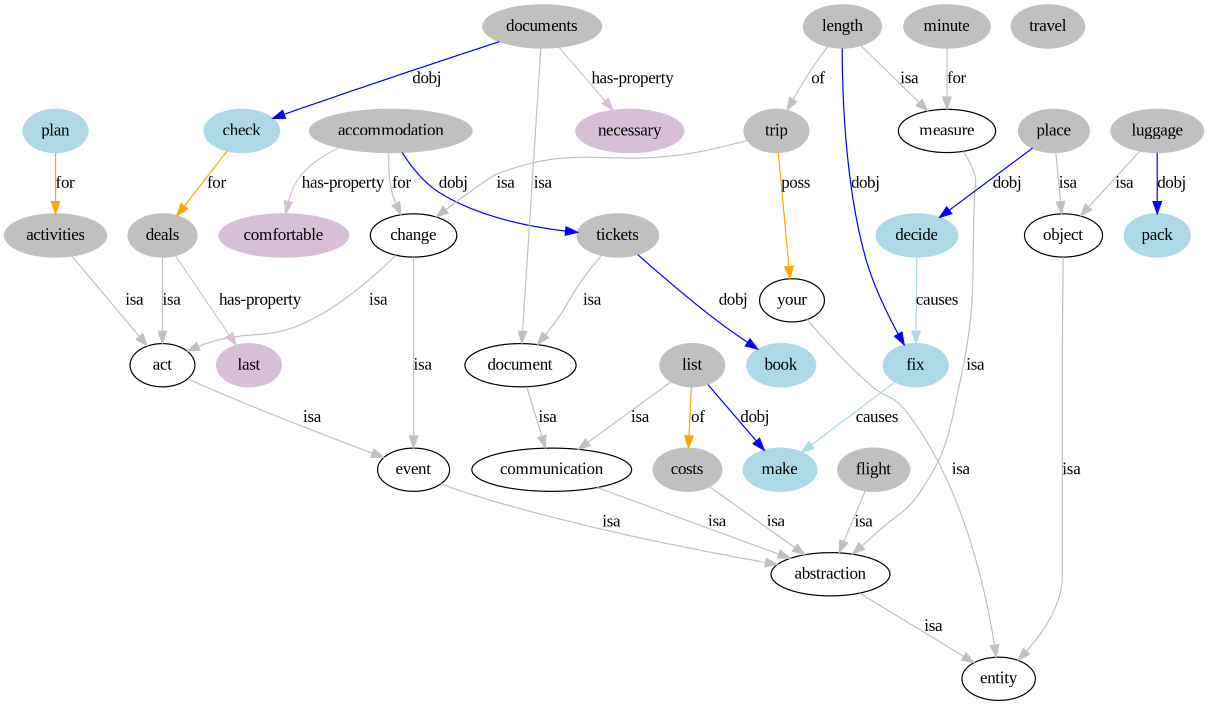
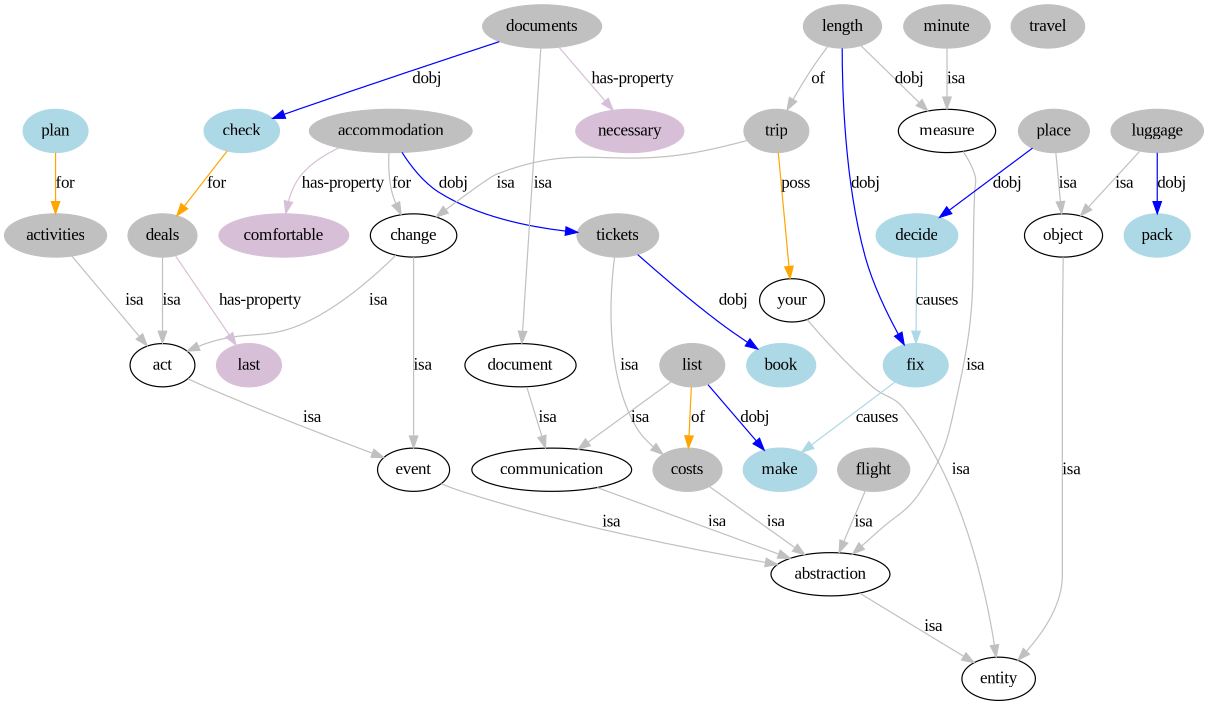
edge "length" -> "measure": label "isa" -> "dobj"
edge "minute" -> "measure": label "for" -> "isa"
edge "tickets" -> "document": now "tickets" -> "costs"
